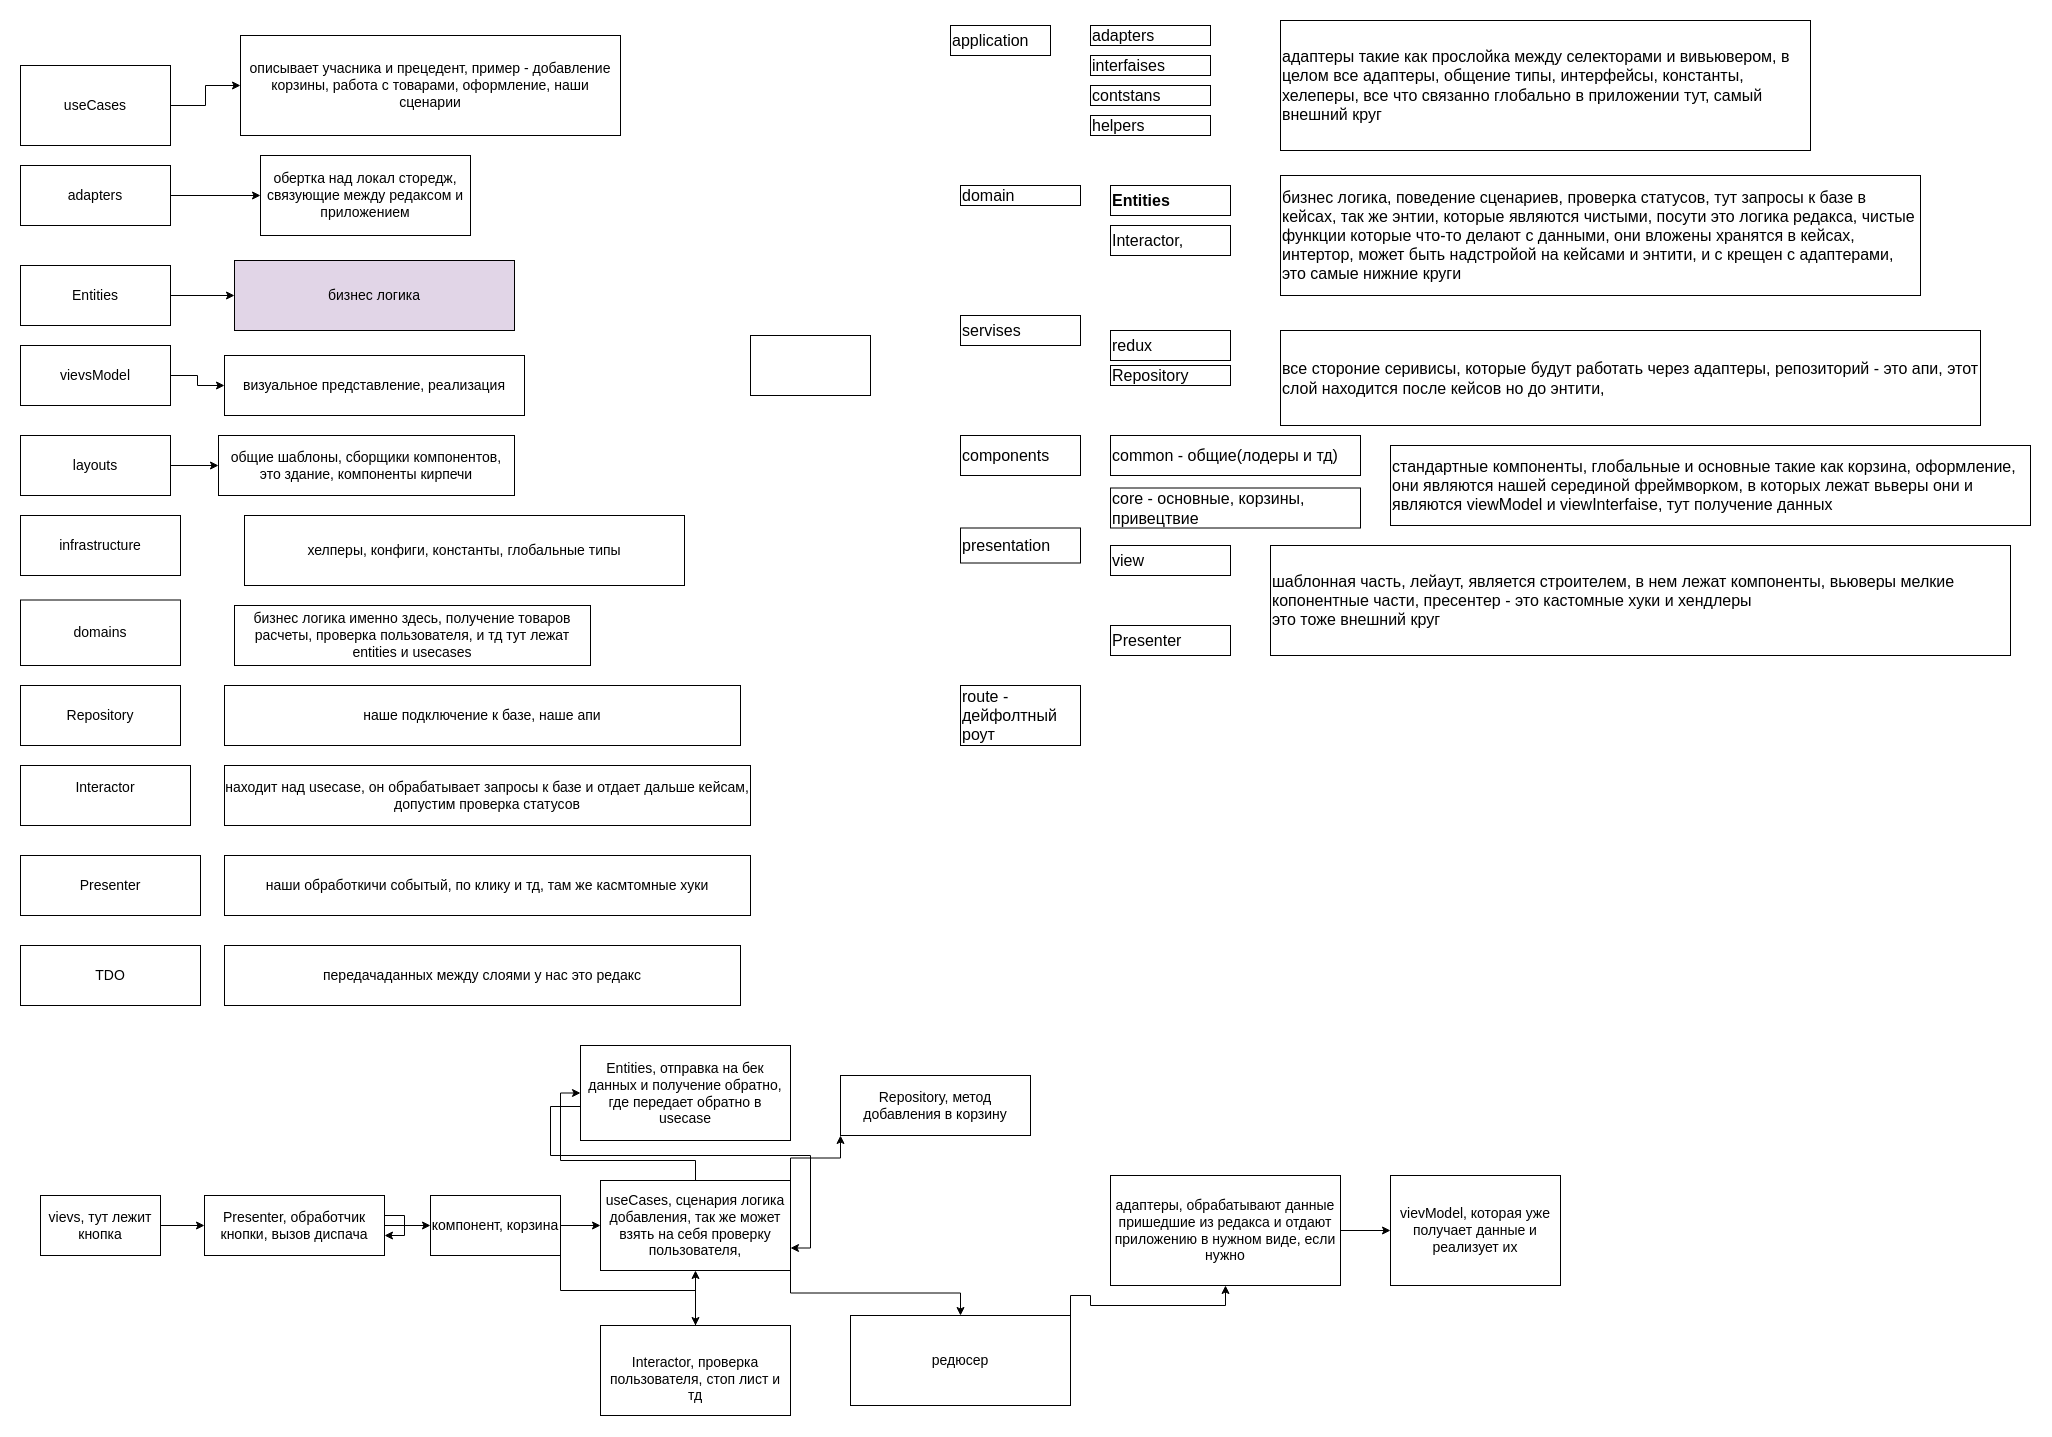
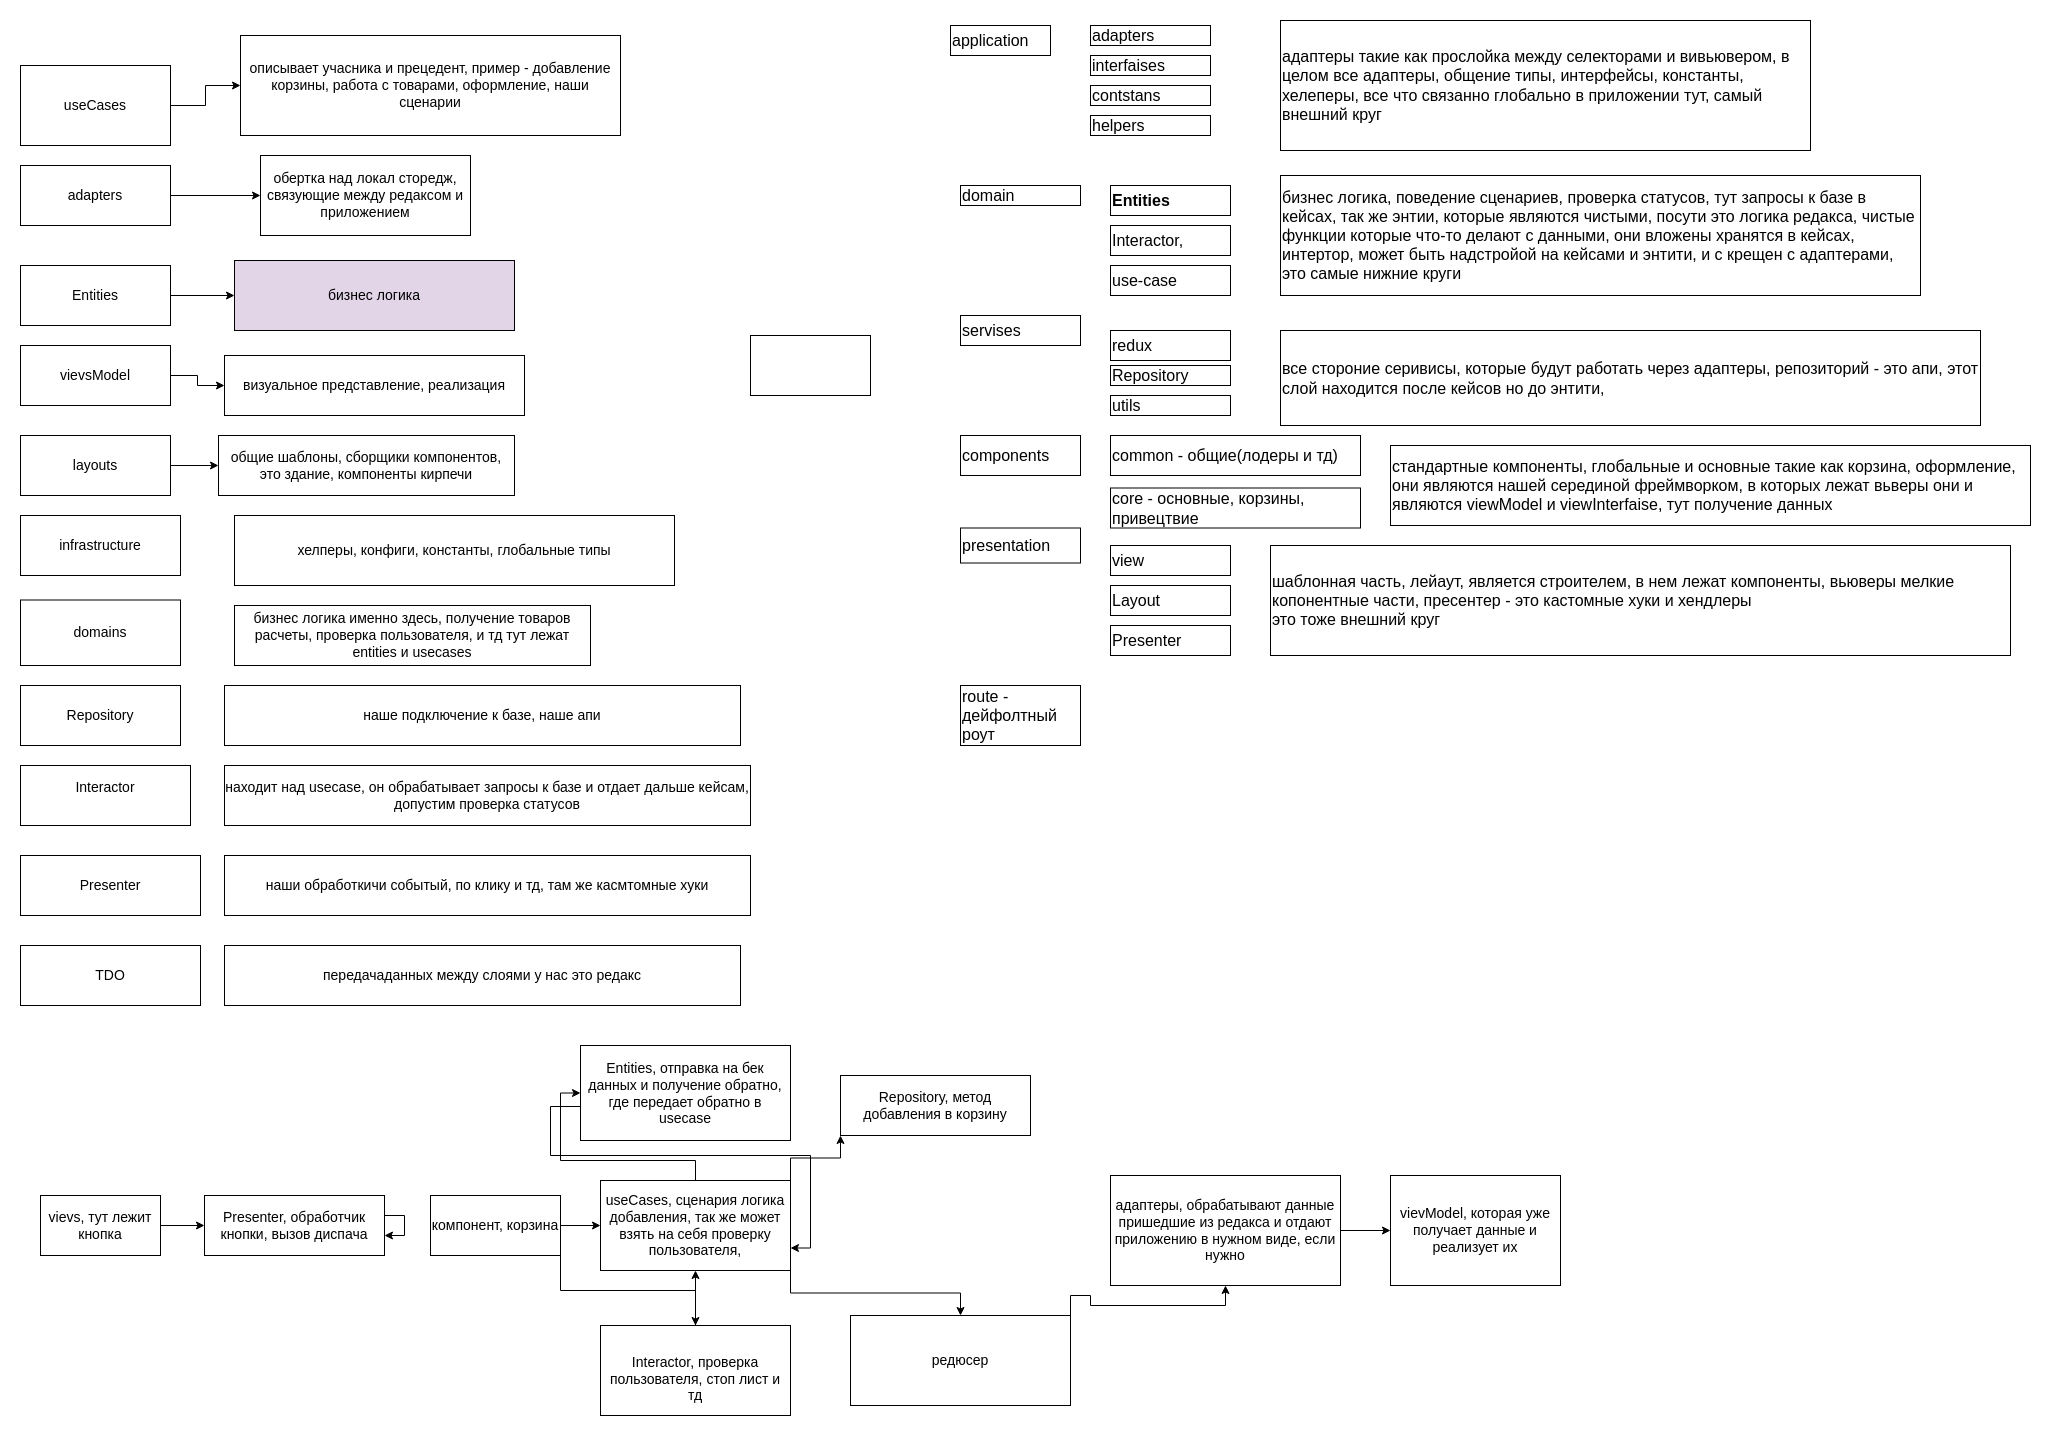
node "use-case": added
node "utils": added
node "хелперы, конфиги, константы, глобальные типы": moved (465, 551) -> (455, 551)
node "Layout": added
edge "Presenter, обработчик кнопки, вызов диспача" -> "компонент, корзина": removed
